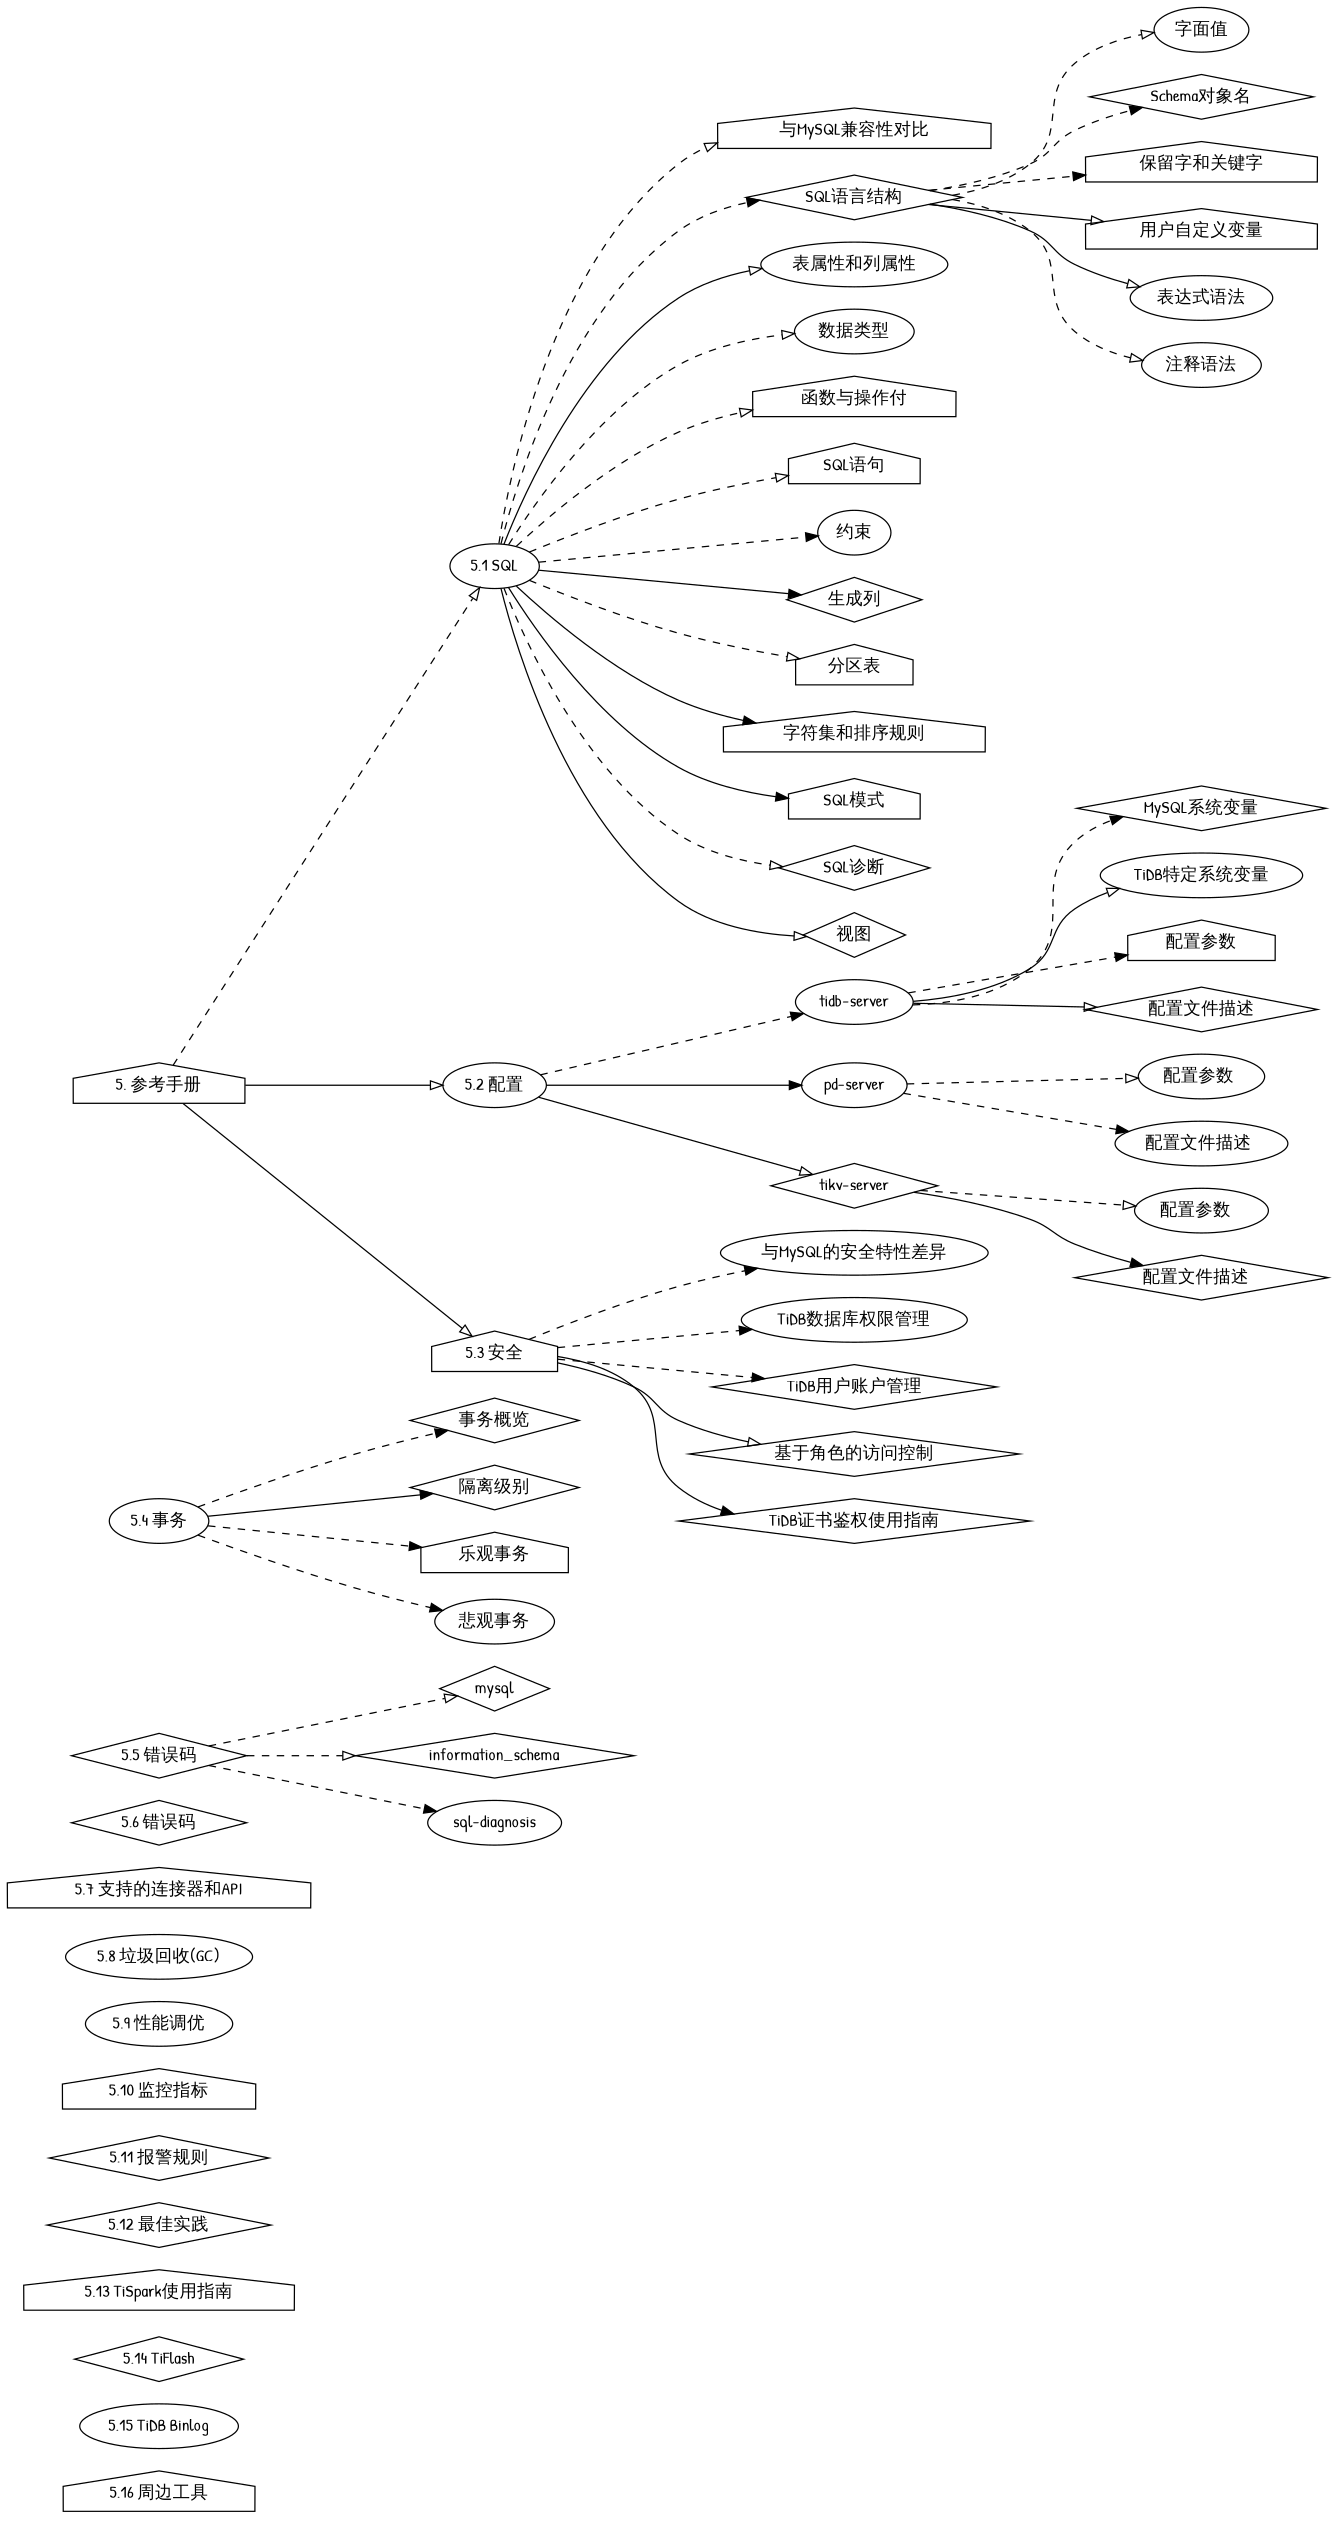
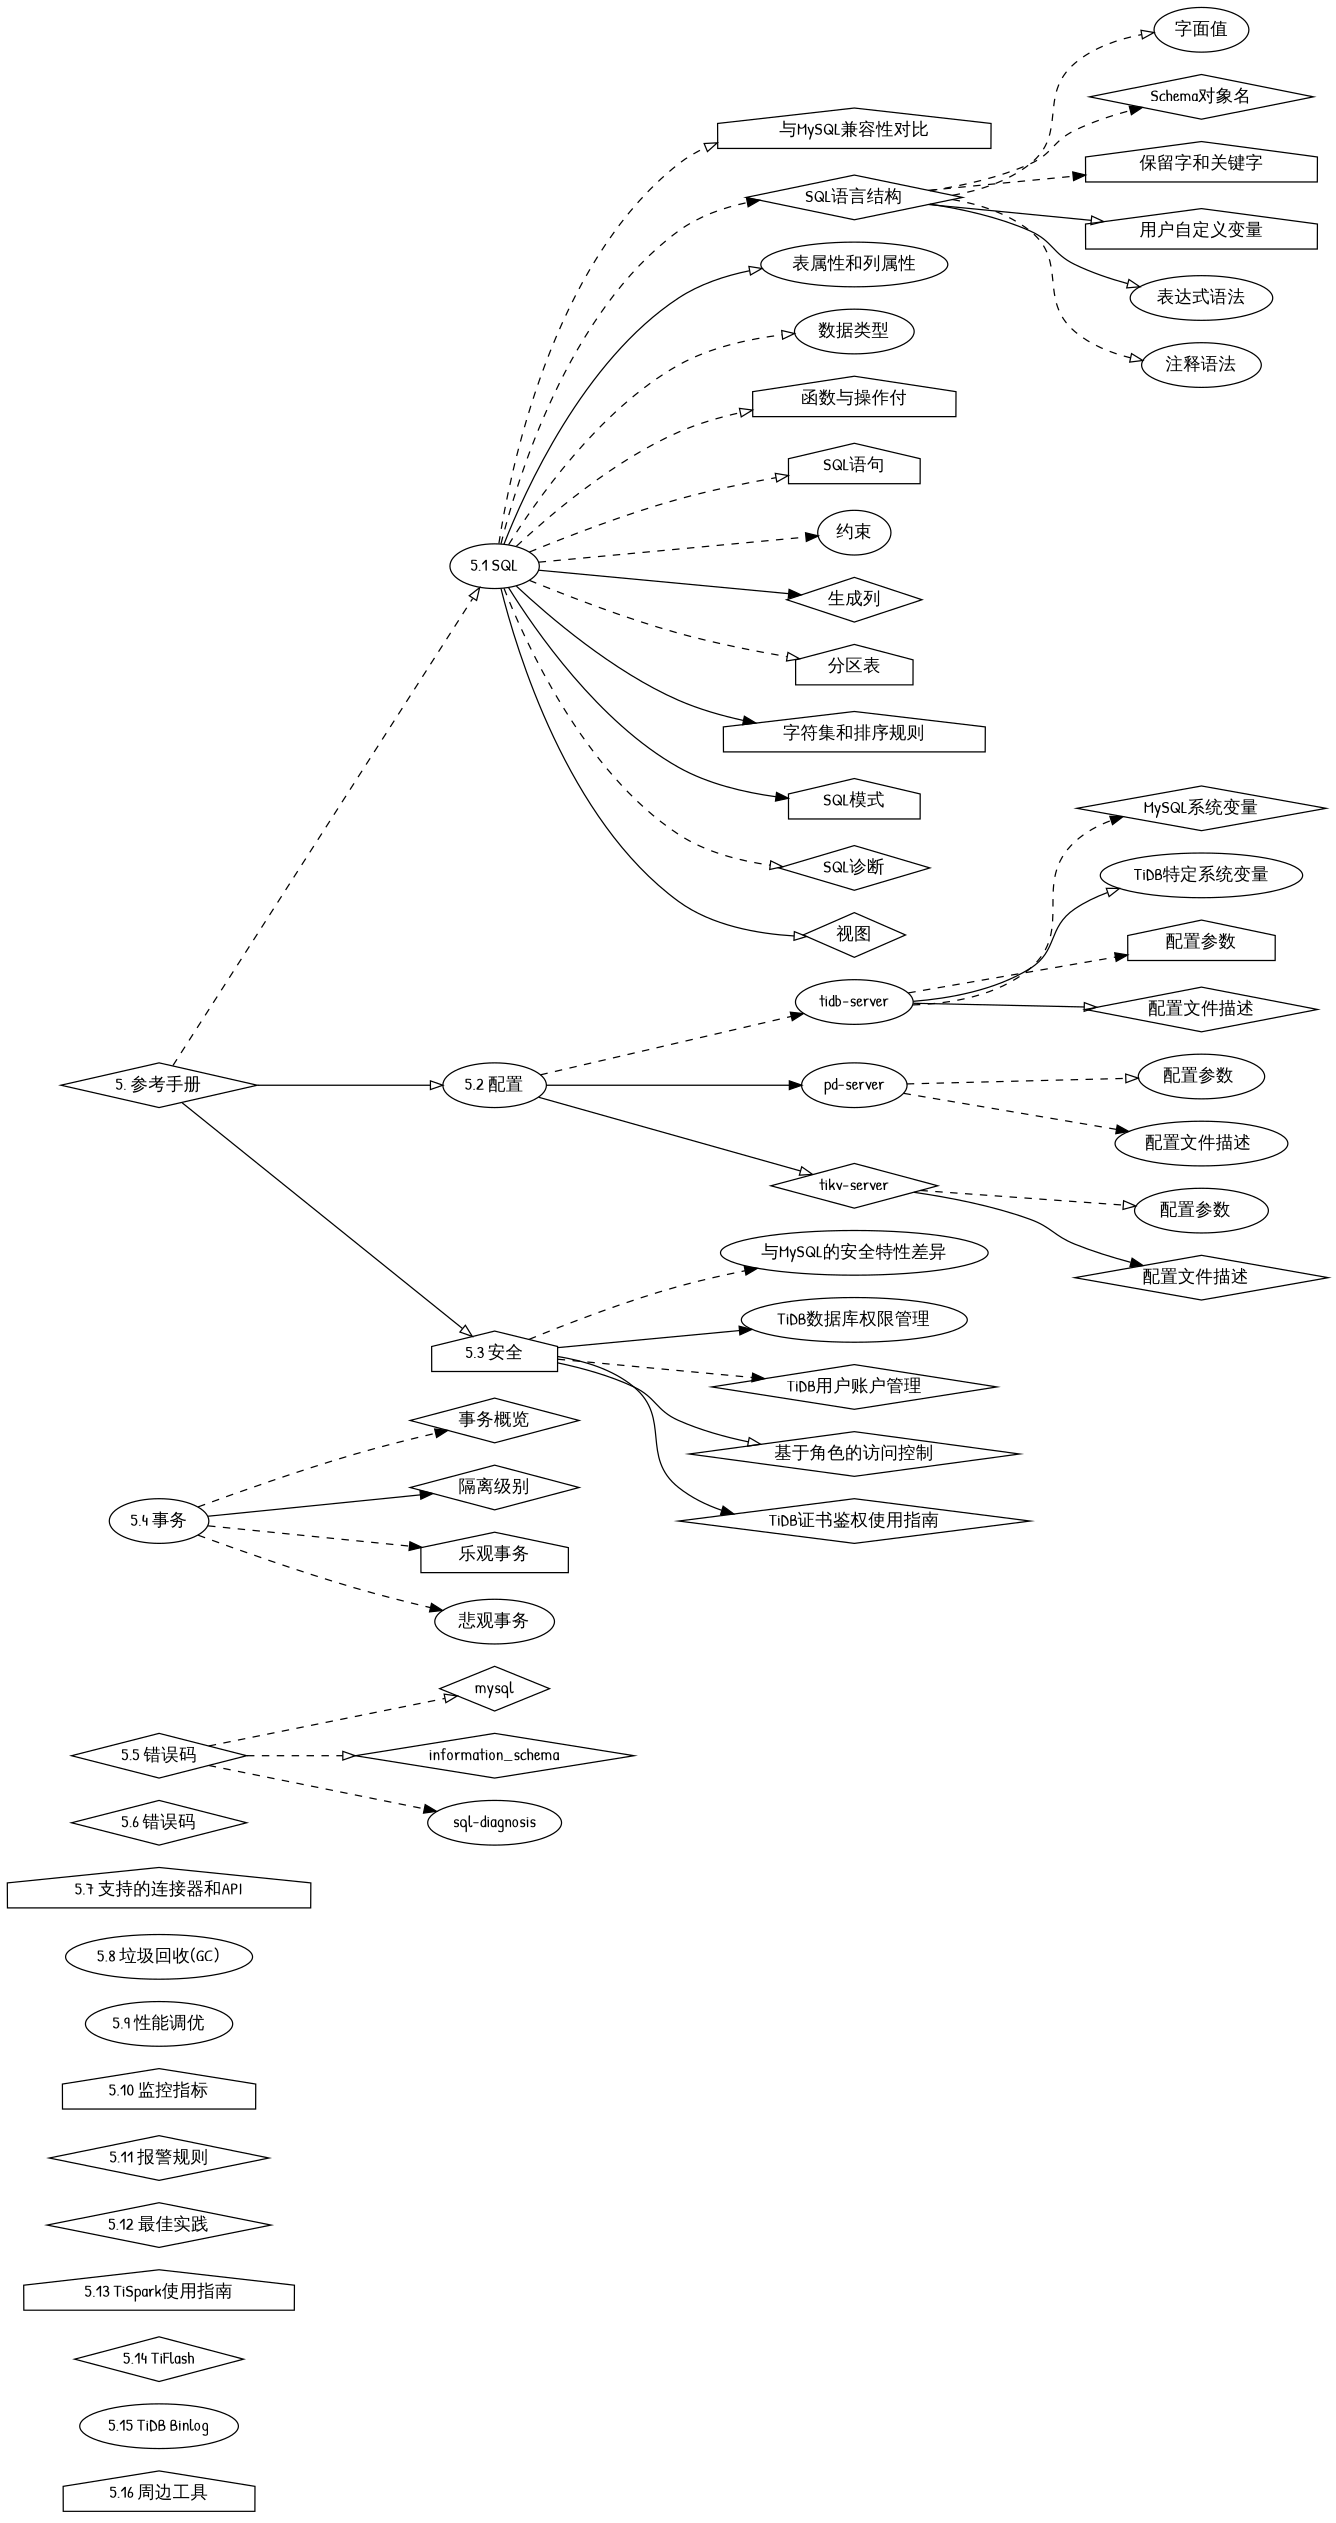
node "5. 参考手册": shape house -> diamond
edge "5.3 安全" -> "TiDB数据库权限管理": style dashed -> solid
